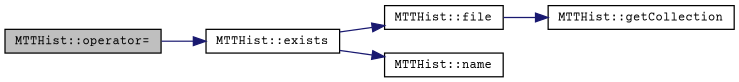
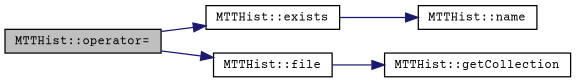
edge "MTTHist::exists" -> "MTTHist::file": now "MTTHist::operator=" -> "MTTHist::file"
